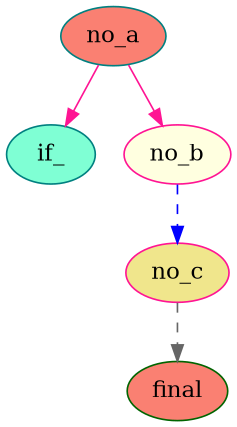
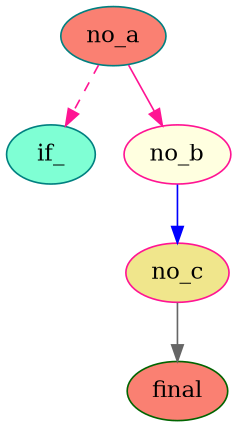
edge "no_a" -> "if_": style solid -> dashed
edge "no_b" -> "no_c": style dashed -> solid
edge "no_c" -> "final": style dashed -> solid
